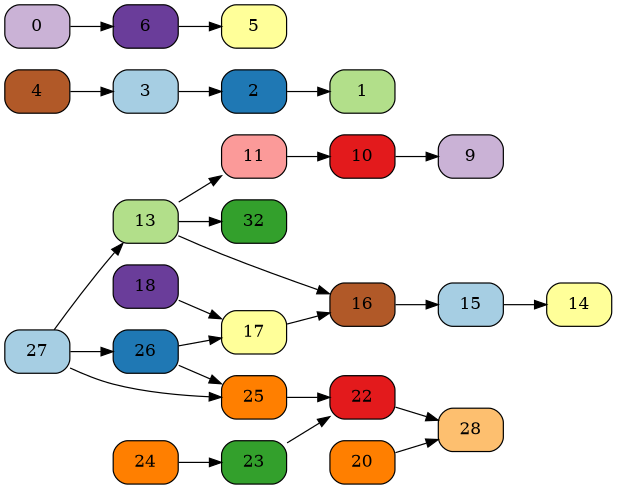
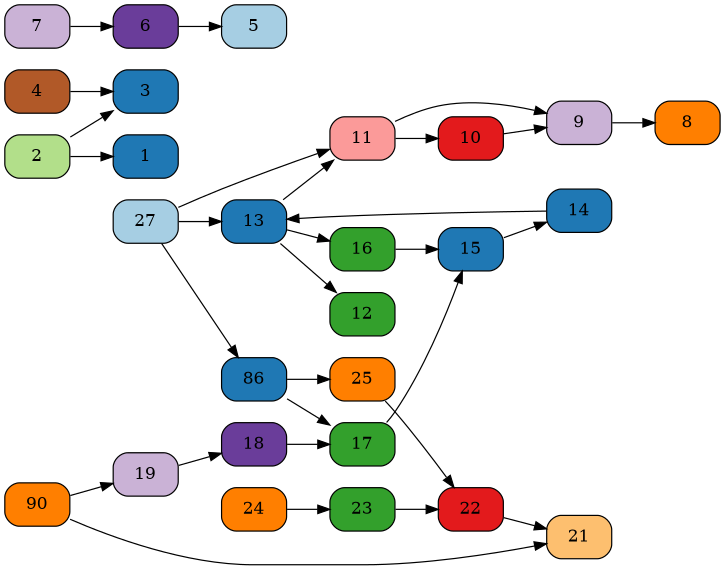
node "0": label "0" -> "7"
node "5": fillcolor #ffff99 -> #a6cee3
node "3": fillcolor #a6cee3 -> #1f78b4
edge "3" -> "2": reversed
node "2": fillcolor #1f78b4 -> #b2df8a
node "1": fillcolor #b2df8a -> #1f78b4
edge "11" -> "9": added
node "8": added
edge "14" -> "13": added
node "13": fillcolor #b2df8a -> #1f78b4
node "32": label "32" -> "12"
node "16": fillcolor #b15928 -> #33a02c
node "15": fillcolor #a6cee3 -> #1f78b4
node "14": fillcolor #ffff99 -> #1f78b4
edge "17" -> "16": now "17" -> "15"
node "17": fillcolor #ffff99 -> #33a02c
node "26": label "26" -> "86"
edge "27" -> "25": now "27" -> "11"
node "28": label "28" -> "21"
node "20": label "20" -> "90"
node "19": added
